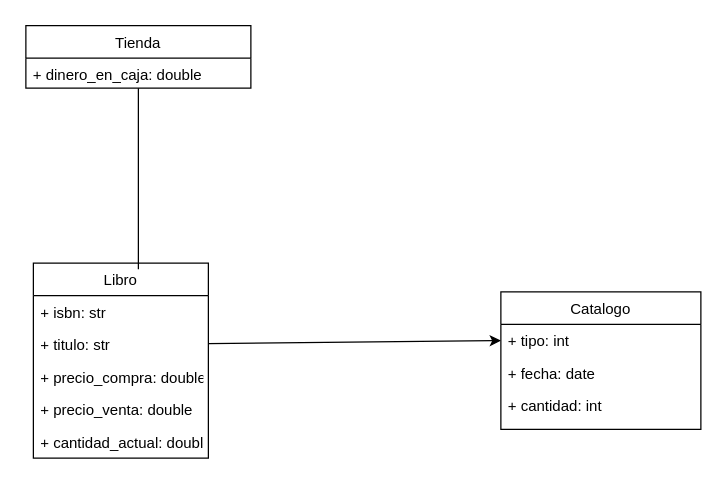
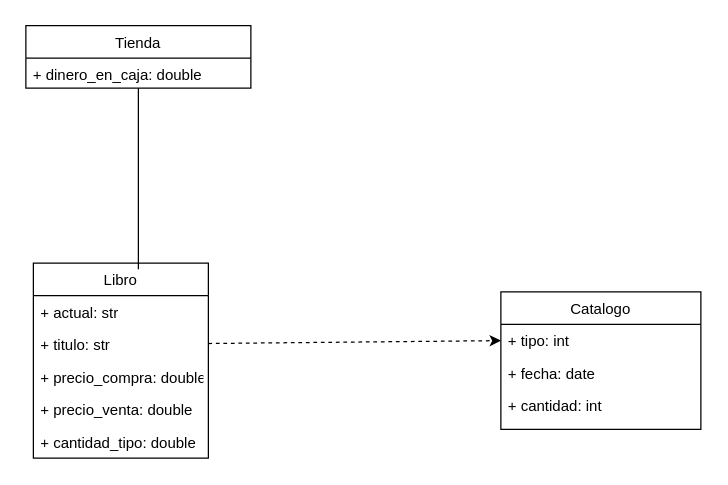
node "+ isbn: str": label "+ isbn: str" -> "+ actual: str"
edge "+ titulo: str" -> "+ tipo: int": style solid -> dashed
node "+ cantidad_actual: double": label "+ cantidad_actual: double" -> "+ cantidad_tipo: double"
